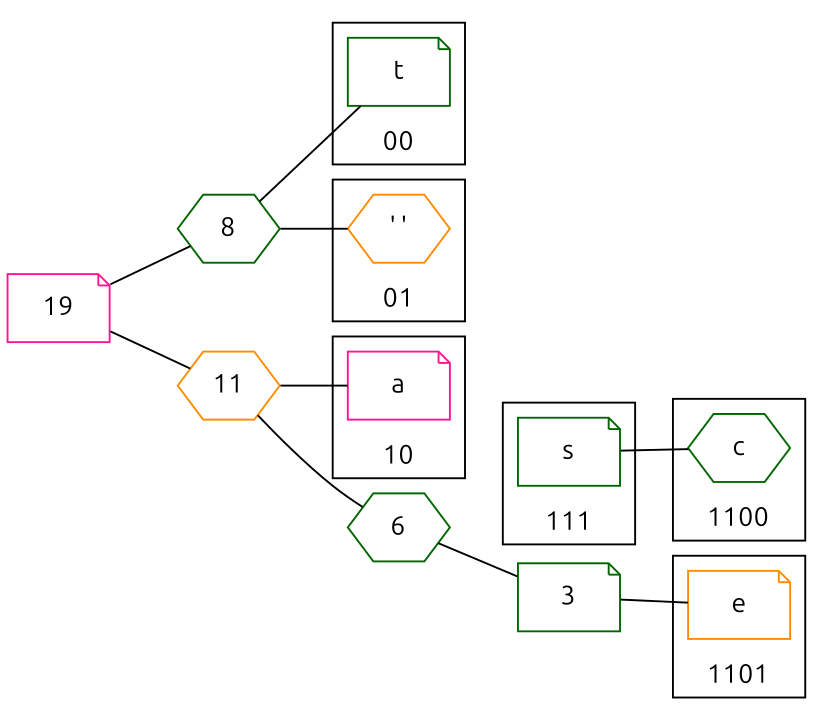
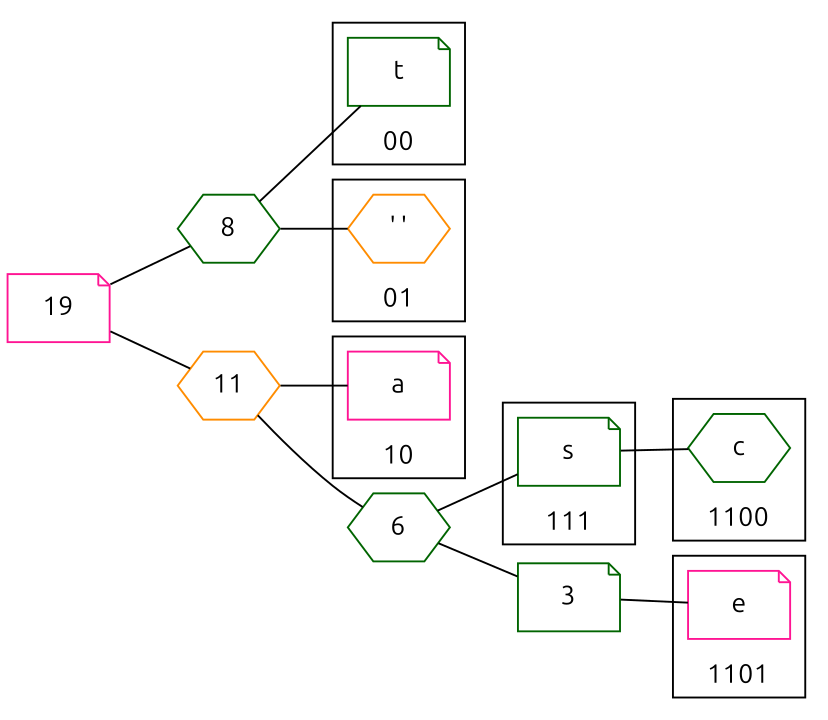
edge "s" -- "6": added
node "e": color darkorange -> deeppink
